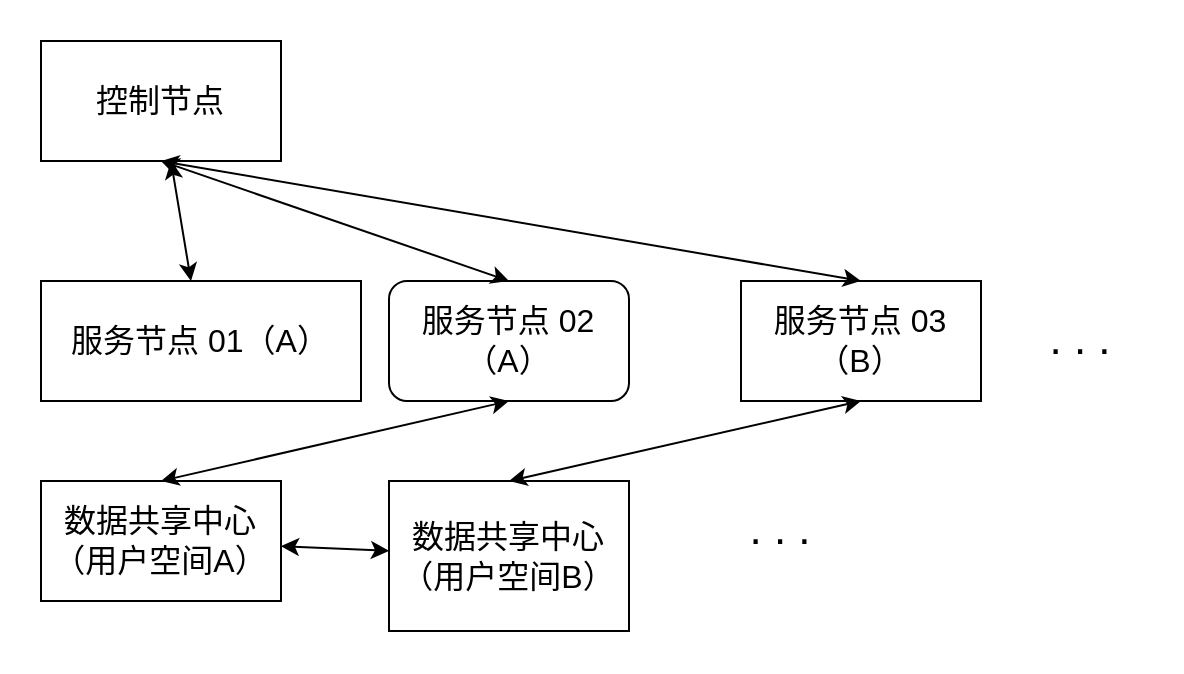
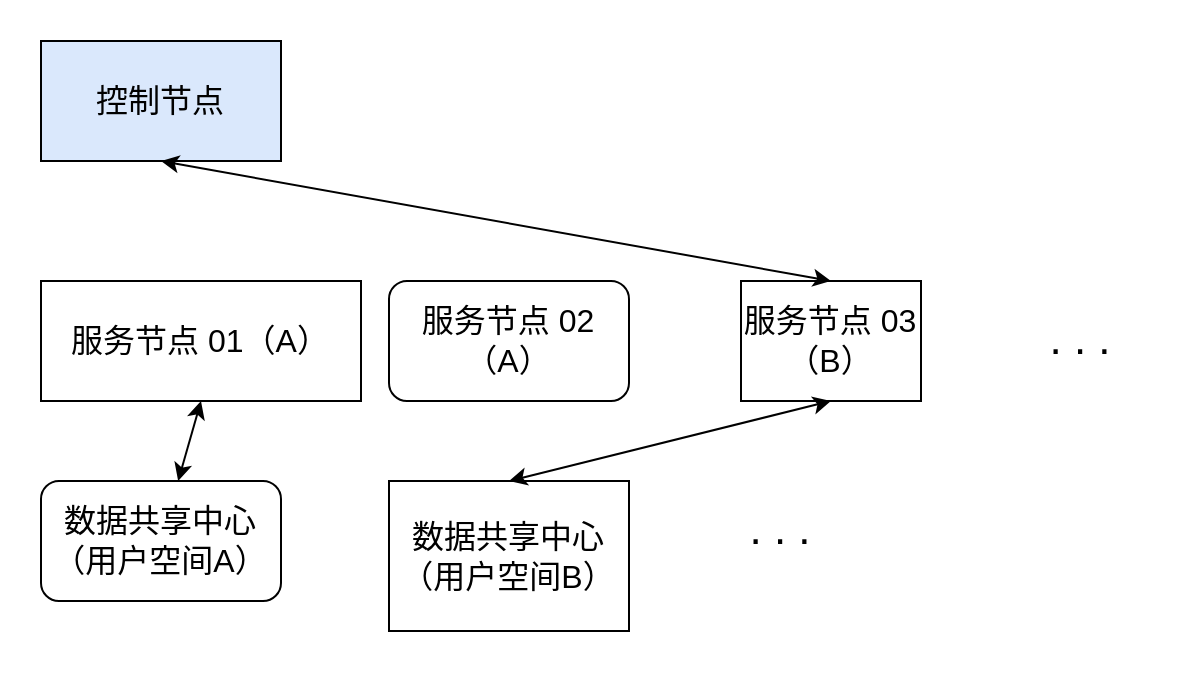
node "控制节点": fillcolor #ffffff -> #dae8fc
edge "控制节点" -- "服务节点 01（A）": removed
edge "控制节点" -- "服务节点 02（A）": removed
node "服务节点 03（B）": size 240x120 -> 180x120
edge "服务节点 02（A）" -- "数据共享中心 （用户空间A）": removed
node "数据共享中心 （用户空间A）": shape rectangle -> rounded rectangle
edge "数据共享中心 （用户空间A）" -- "数据共享中心 （用户空间B）": now "数据共享中心 （用户空间A）" -- "服务节点 01（A）"
